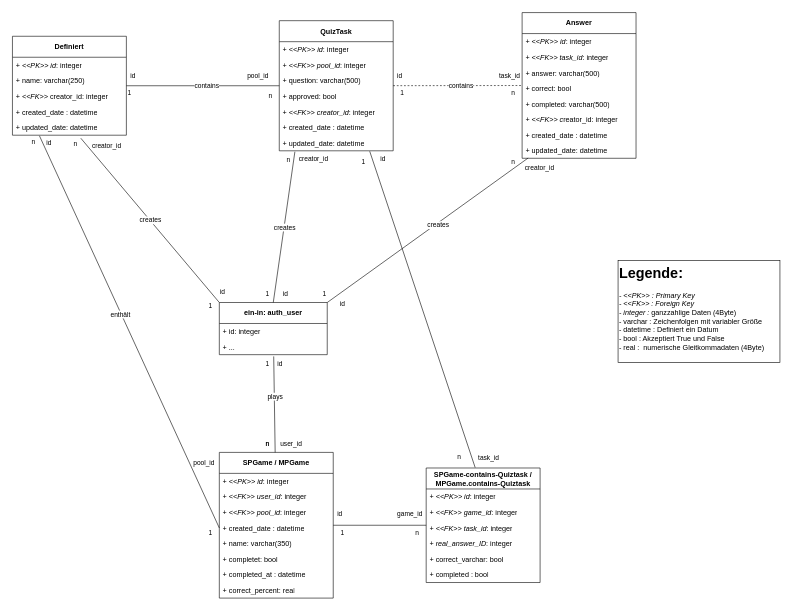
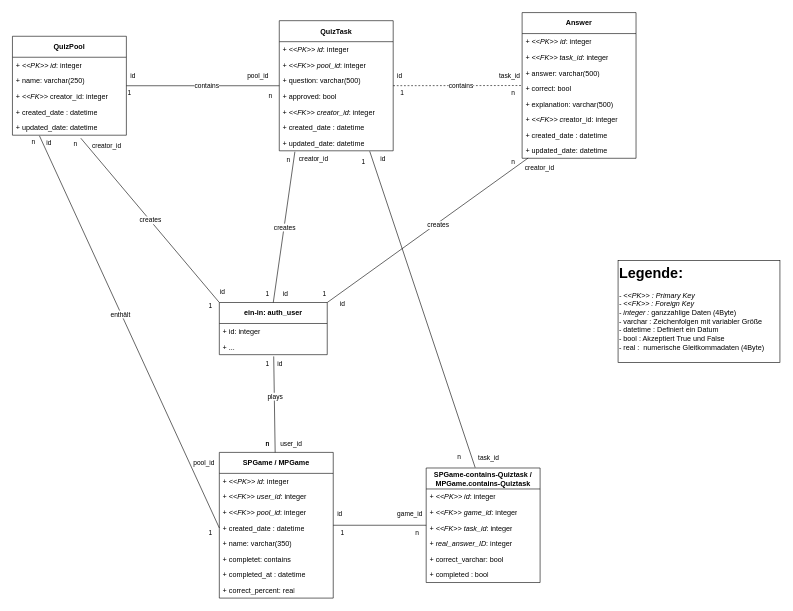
node "Definiert": label "Definiert" -> "QuizPool"
node "+ completed: varchar(500)": label "+ completed: varchar(500)" -> "+ explanation: varchar(500)"
node "+ completet: bool": label "+ completet: bool" -> "+ completet: contains"
